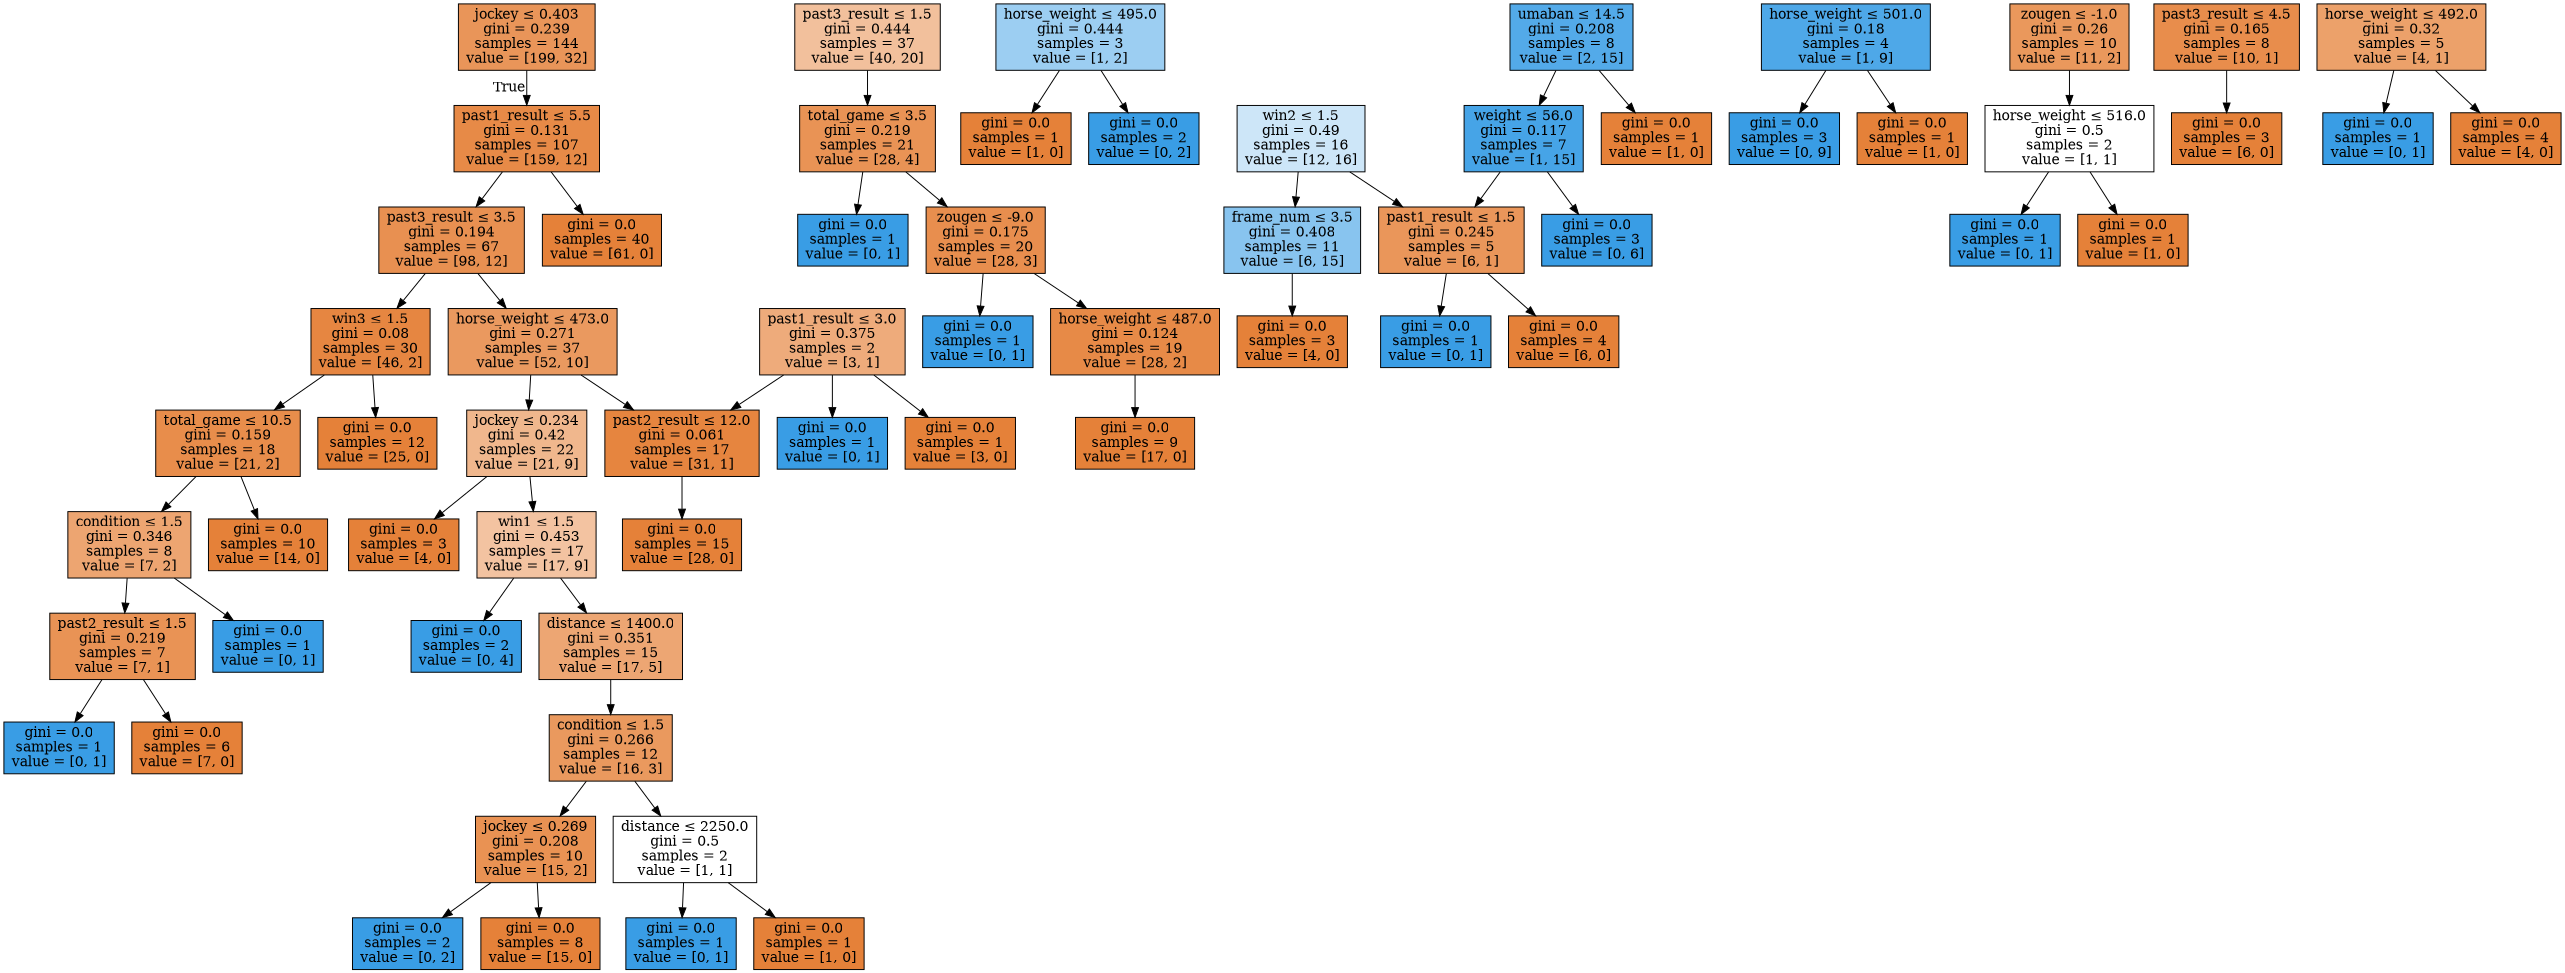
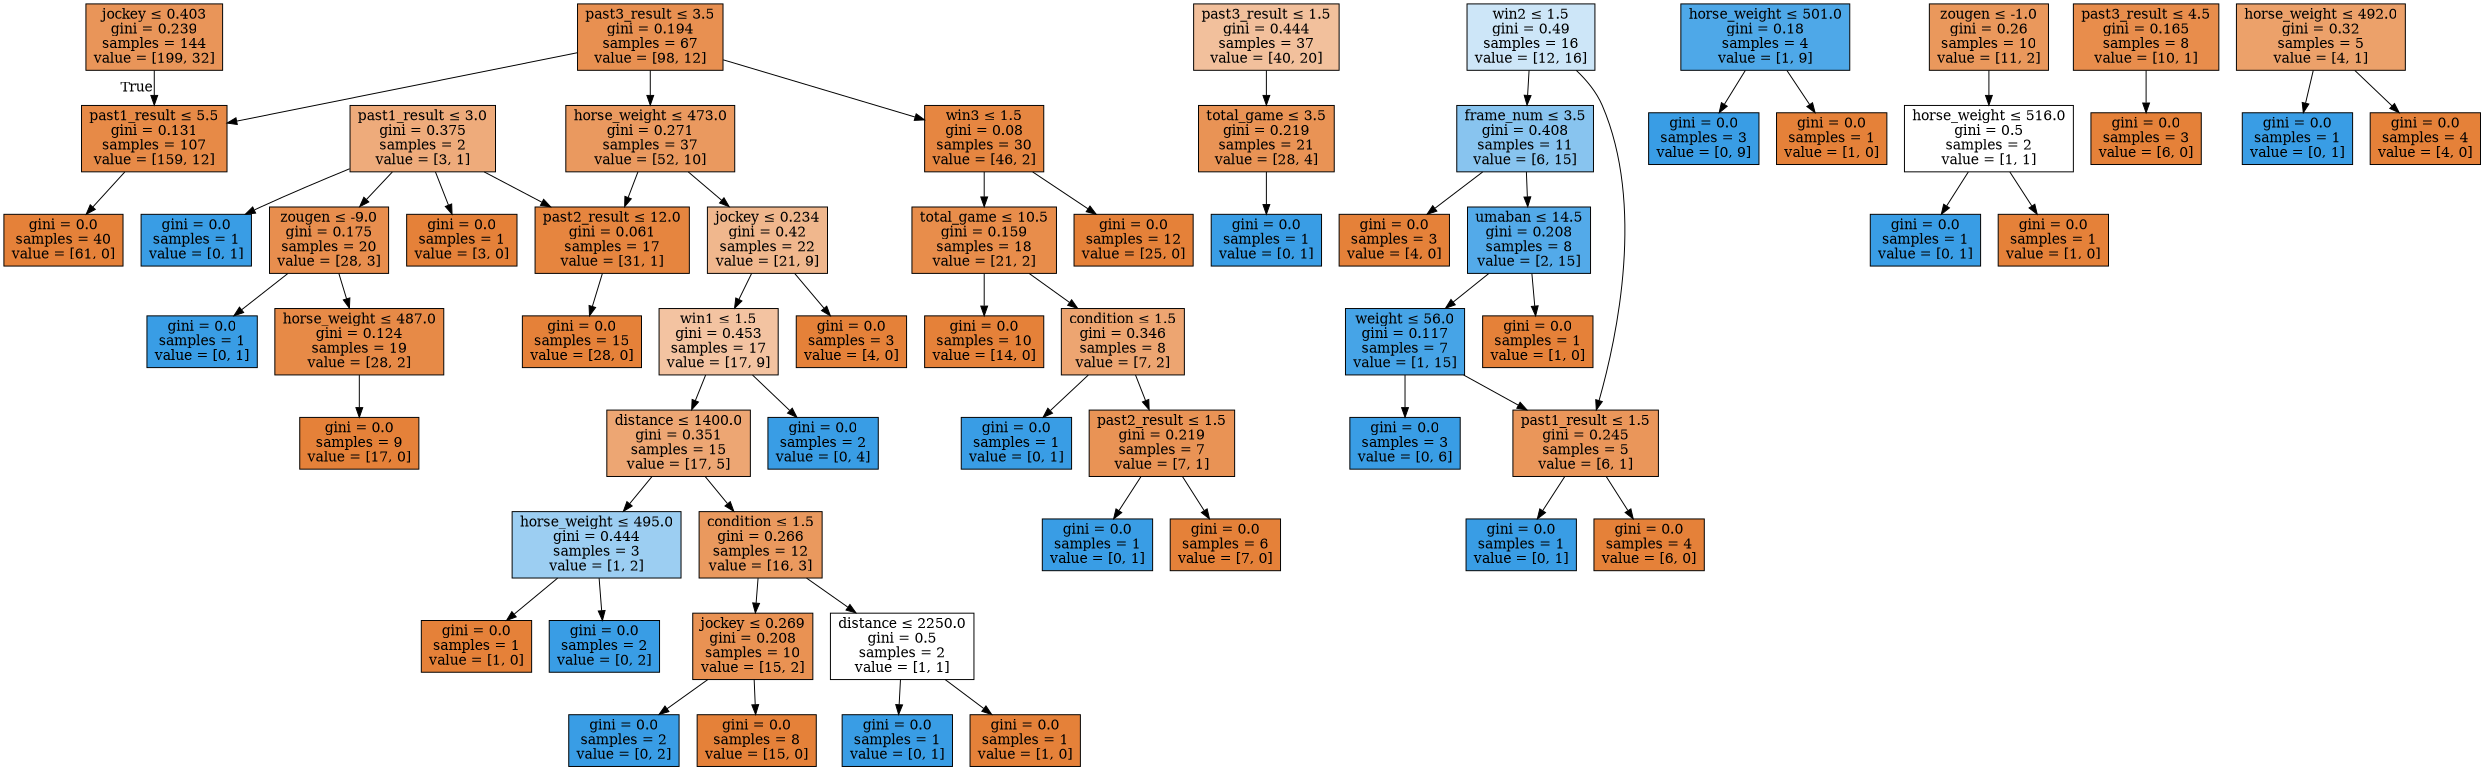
edge "frame_num ≤ 3.5" -> "umaban ≤ 14.5": added
edge "past1_result ≤ 5.5" -> "past3_result ≤ 3.5": reversed
edge "total_game ≤ 3.5" -> "zougen ≤ -9.0": now "past1_result ≤ 3.0" -> "zougen ≤ -9.0"
edge "distance ≤ 1400.0" -> "horse_weight ≤ 495.0": added
